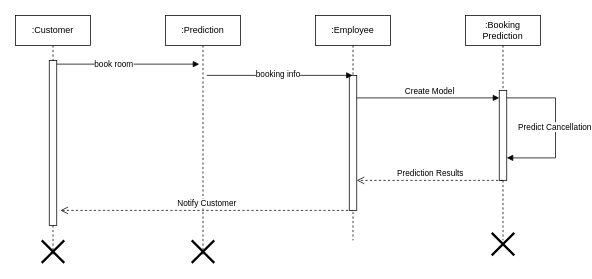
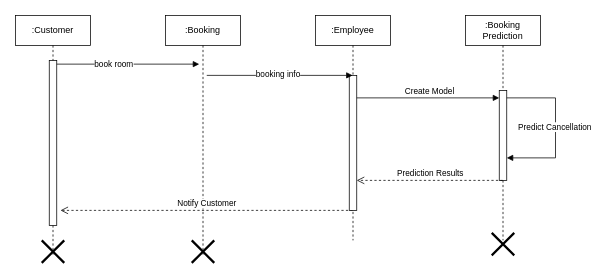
node ":Prediction": label ":Prediction" -> ":Booking"
